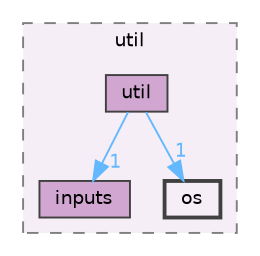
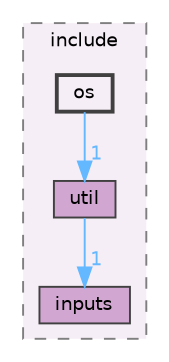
cluster "util": label "util" -> "include"
edge "util" -> "os": reversed
